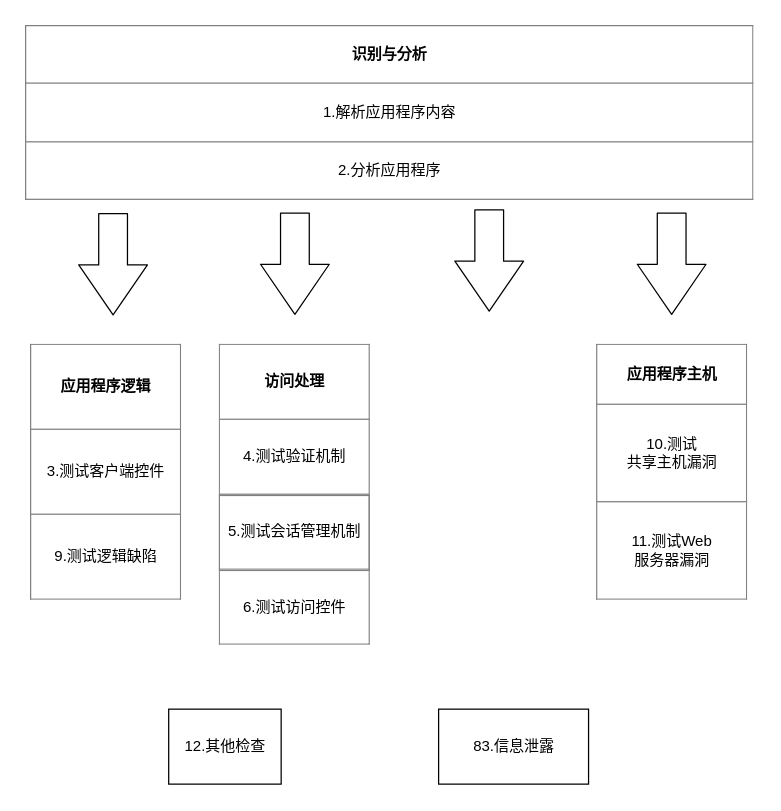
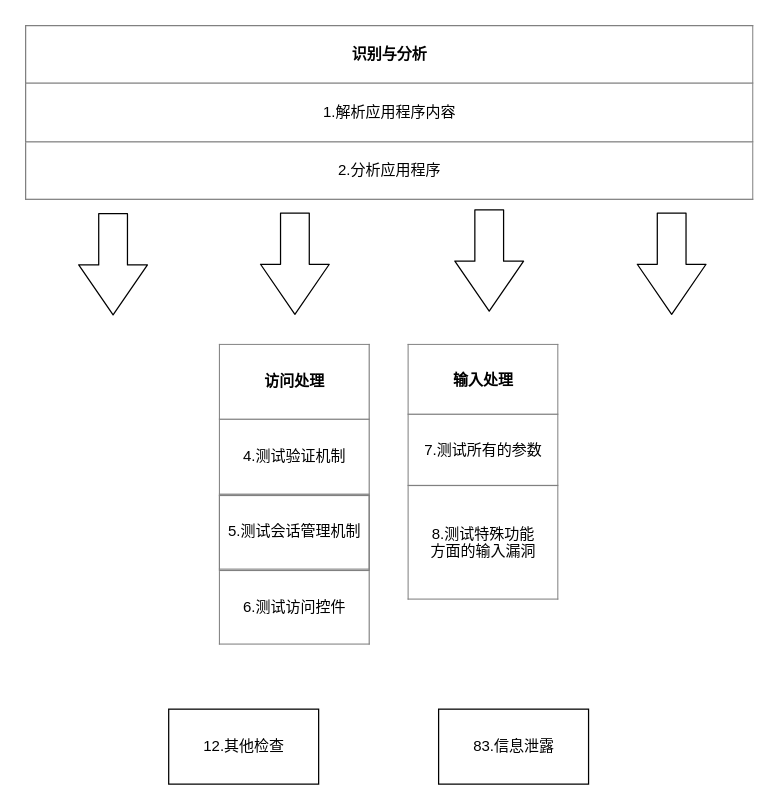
node "应用程序逻辑 3.测试客户端控件 9.测试逻辑缺陷": removed
node "输入处理 7.测试所有的参数 8.测试特殊功能 方面的输入漏洞": added
node "应用程序主机 10.测试 共享主机漏洞 11.测试Web 服务器漏洞": removed
node "12.其他检查": size 113x75 -> 150x75
